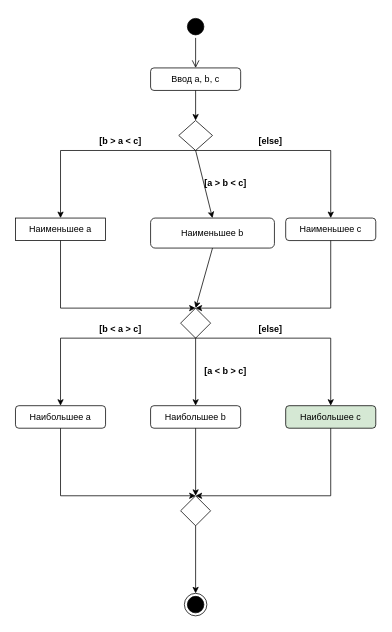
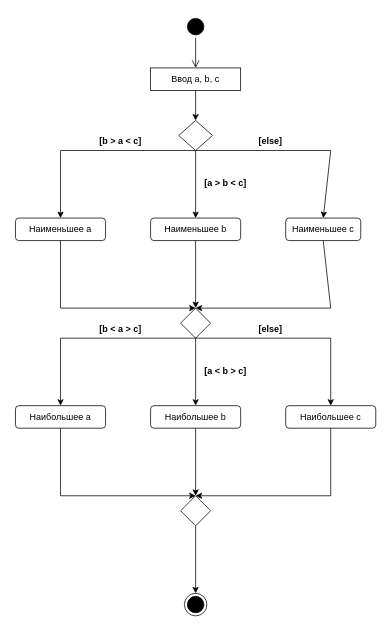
node "Ввод a, b, c": shape rounded rectangle -> rectangle
node "Наименьшее a": shape rectangle -> rounded rectangle
node "Наименьшее c": size 90x23 -> 75x23
node "Наименьшее b": size 124x30 -> 90x23
node "Наибольшее c": fillcolor #d5e8d4 -> #ffffff
